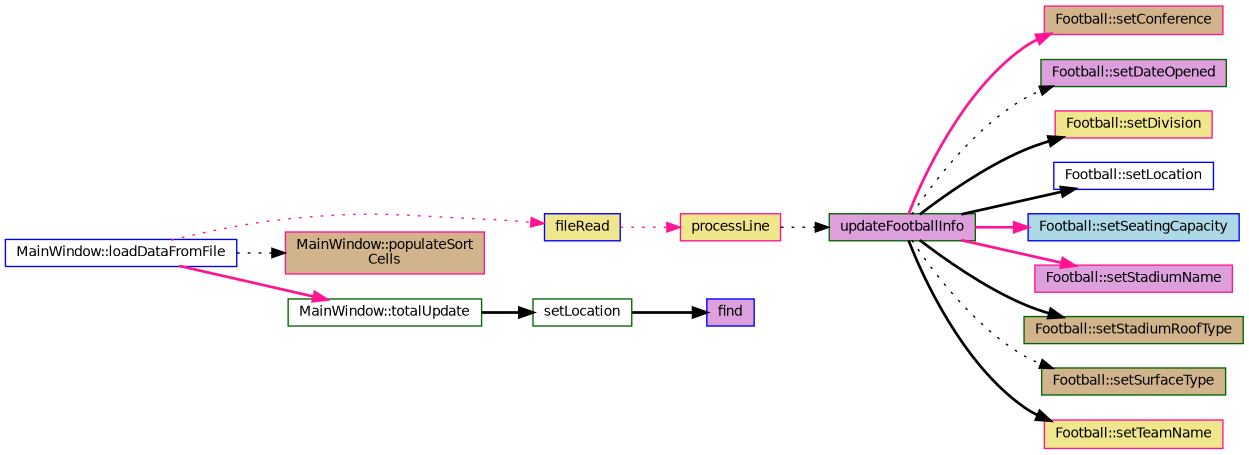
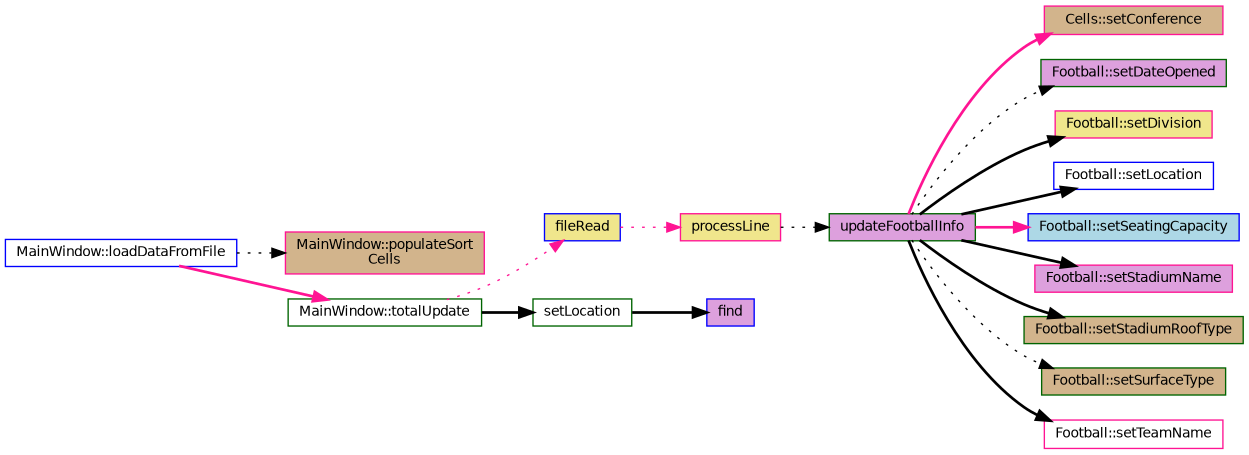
node "Football::setConference": label "Football::setConference" -> "Cells::setConference"
edge "MainWindow::loadDataFromFile" -> "fileRead": now "MainWindow::totalUpdate" -> "fileRead"
edge "updateFootballInfo" -> "Football::setStadiumName": color deeppink -> black
node "Football::setTeamName": fillcolor khaki -> white
